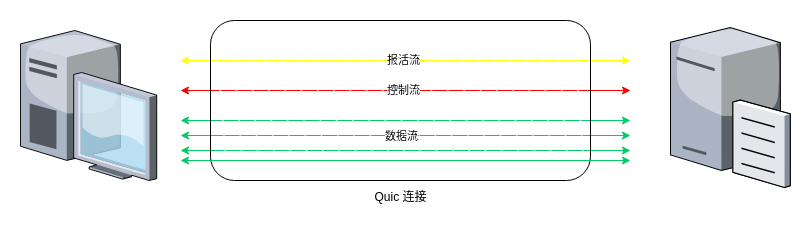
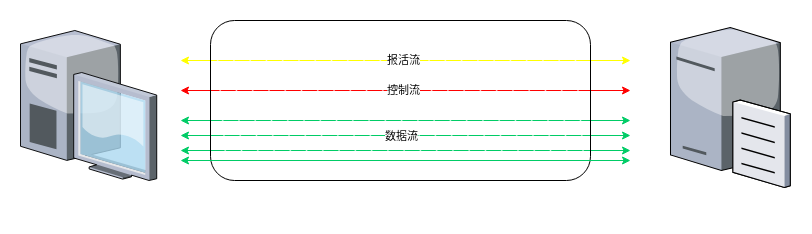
node "Quic 连接": removed
